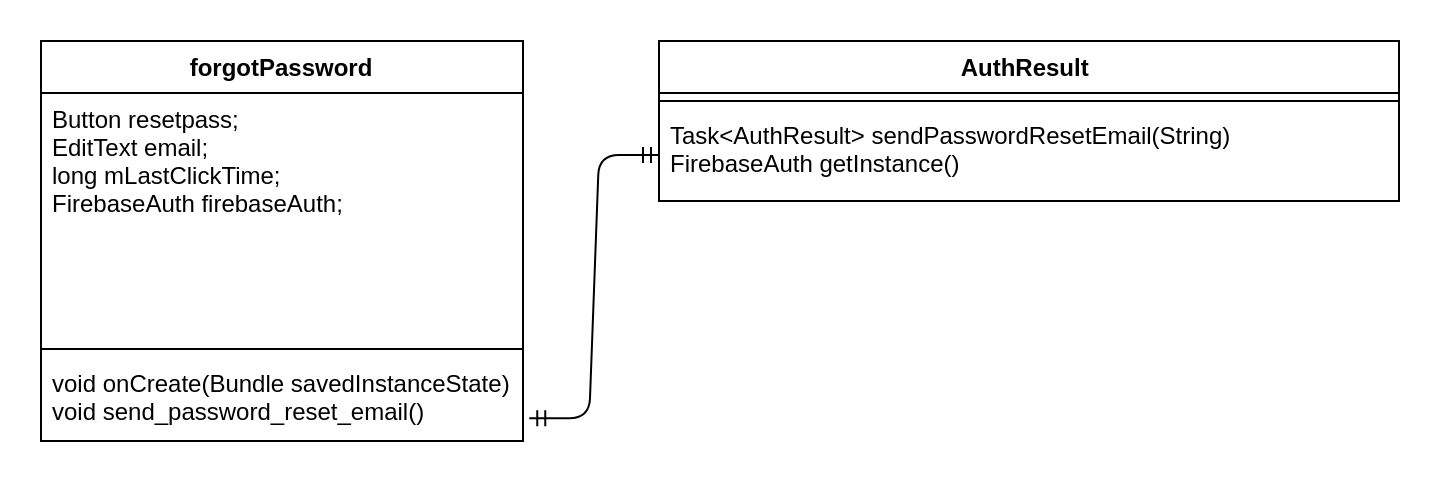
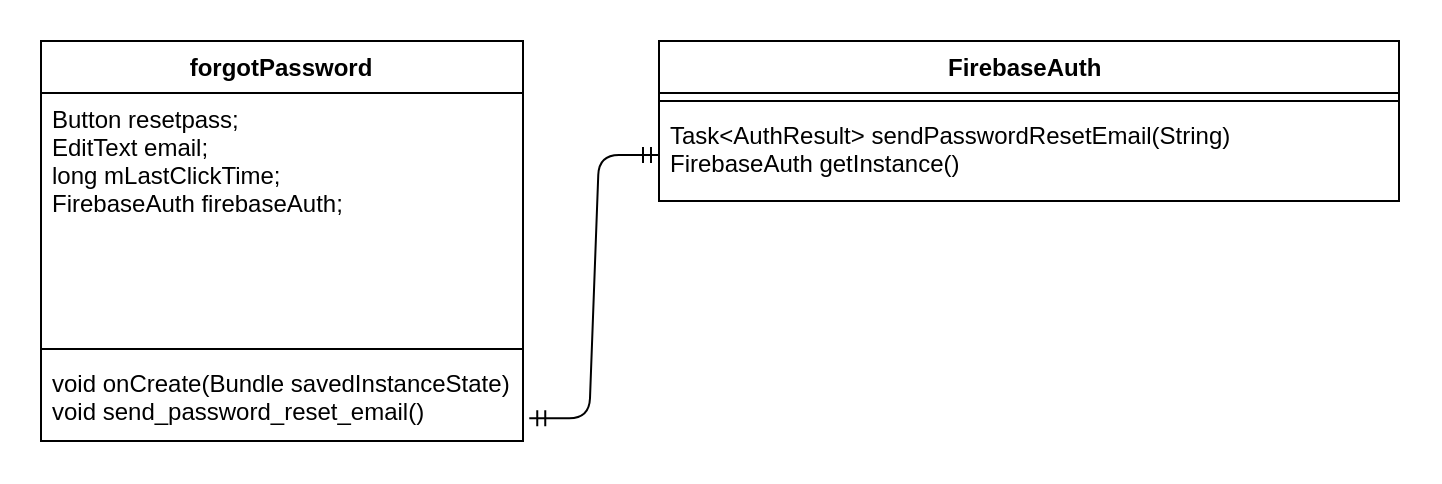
node "AuthResult": label "AuthResult" -> "FirebaseAuth"
